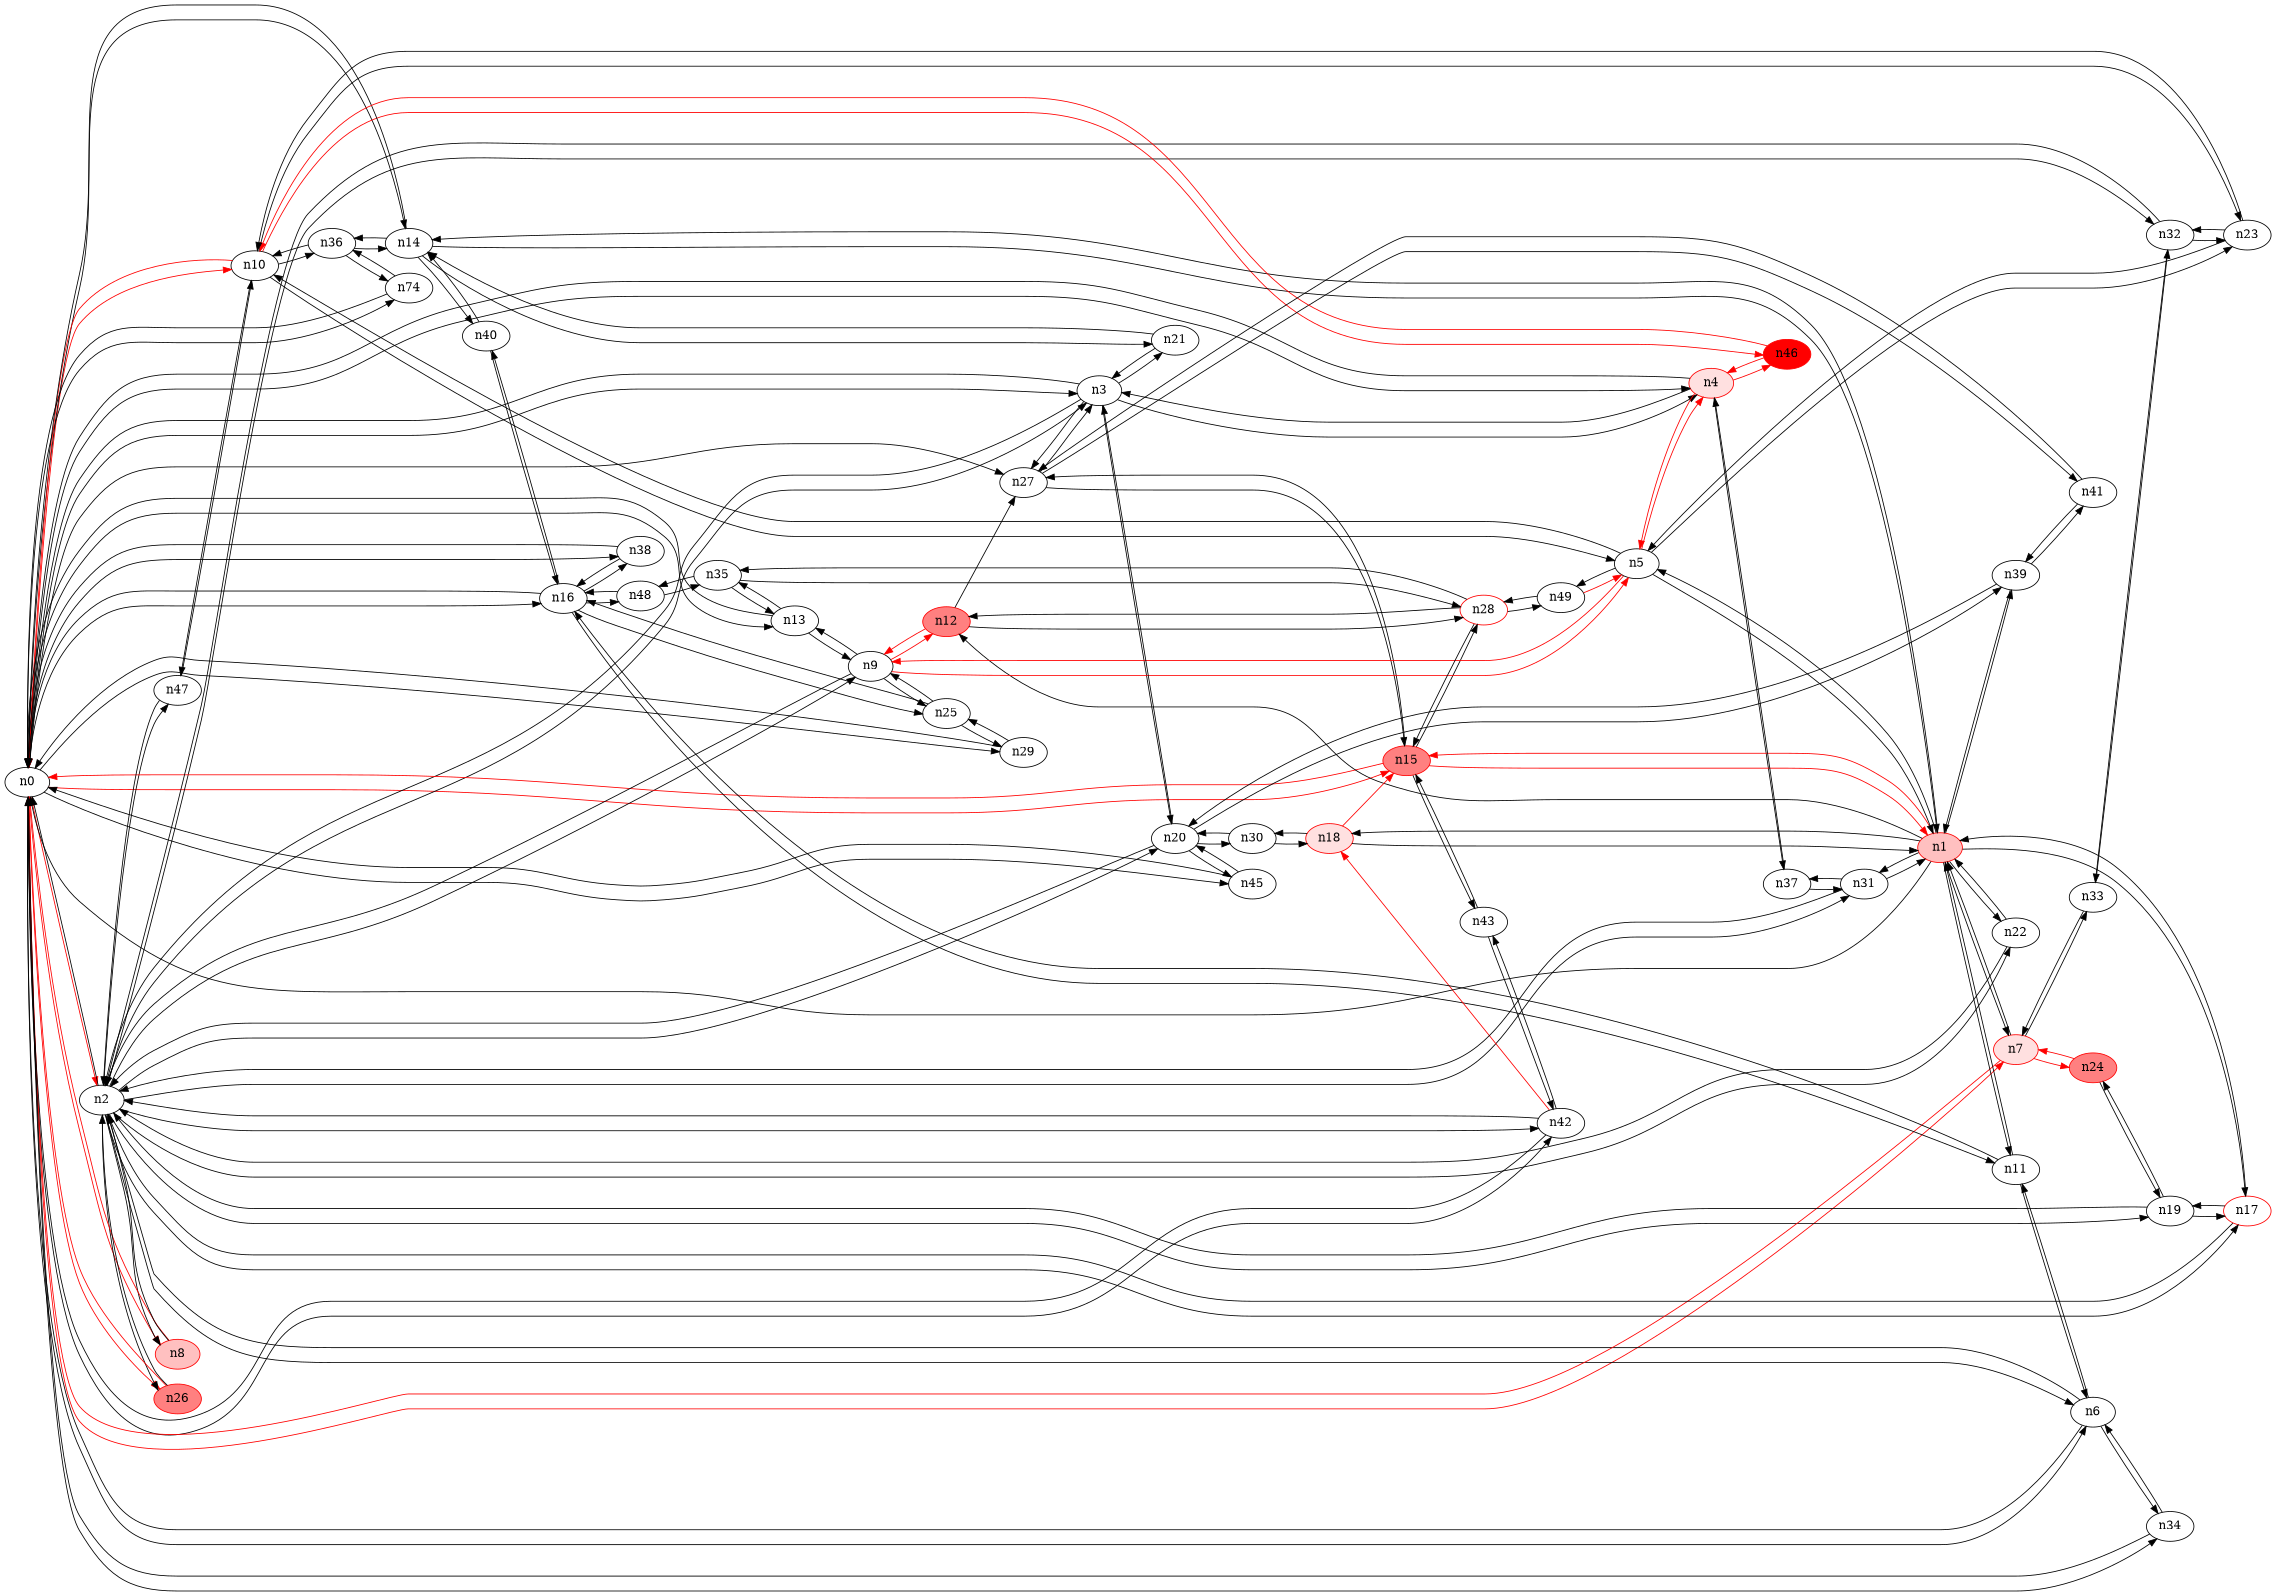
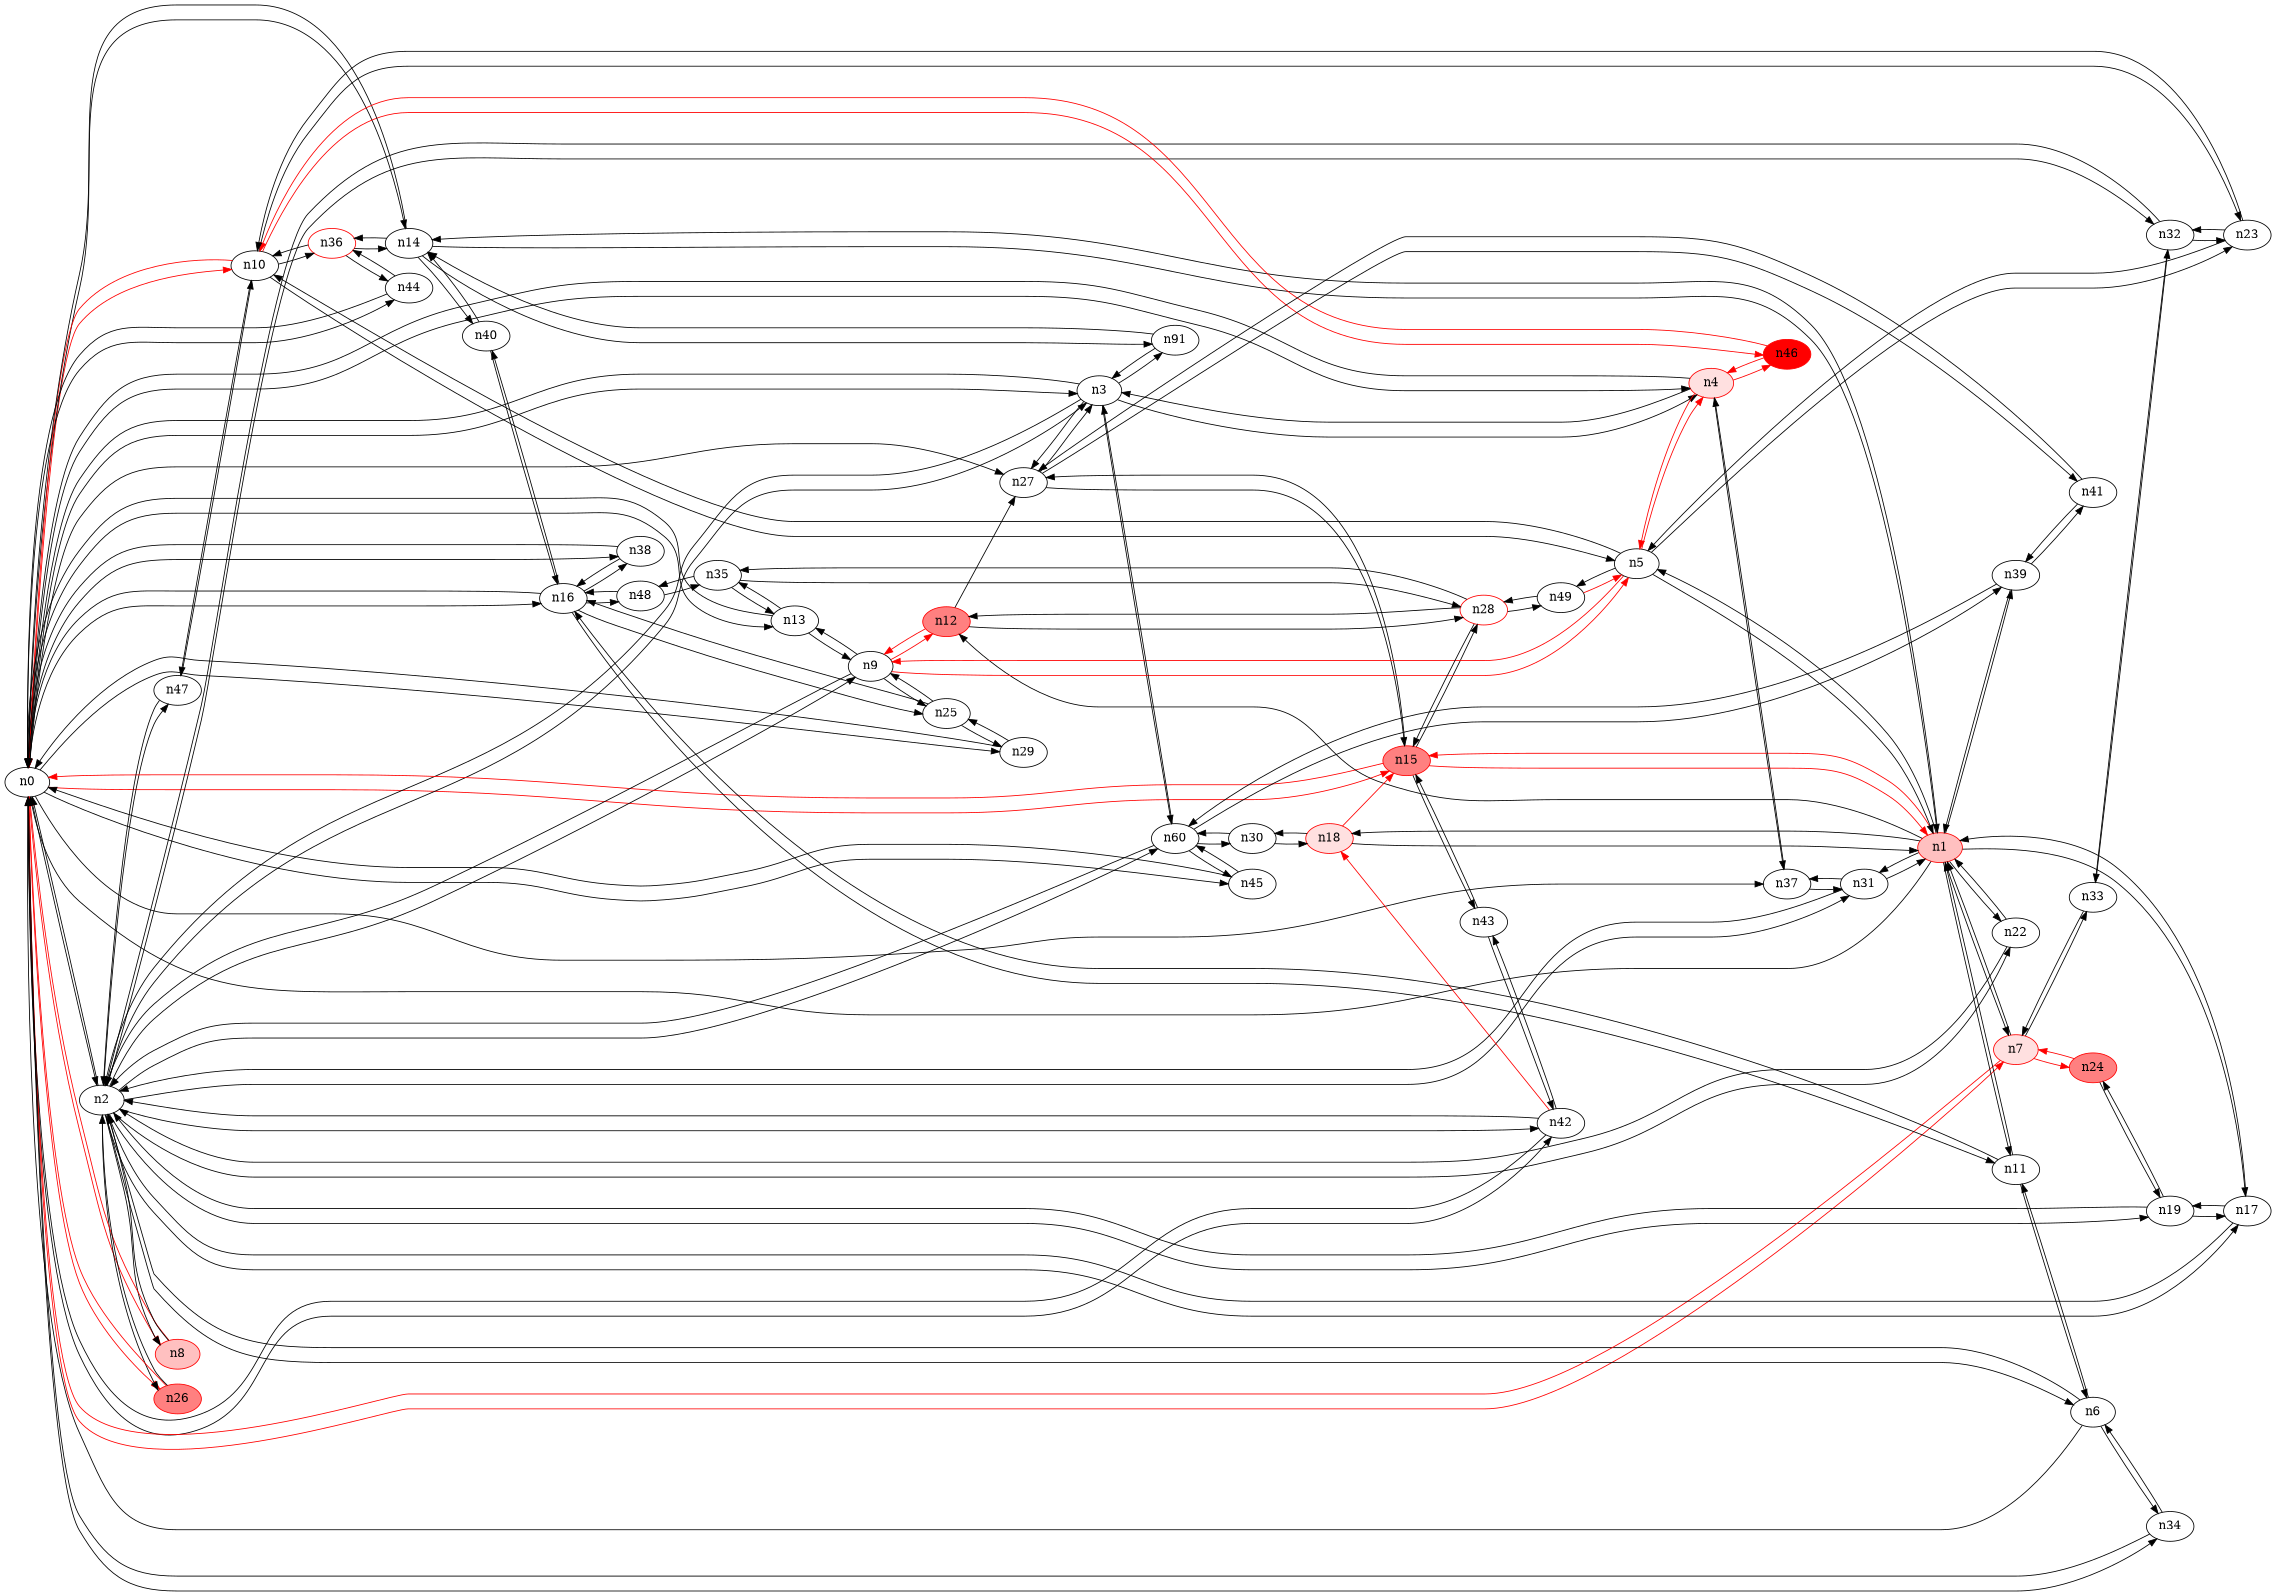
node "n36": color black -> #ff0000
node "n74": label "n74" -> "n44"
node "n21": label "n21" -> "n91"
node "n20": label "n20" -> "n60"
edge "n0" -> "n2": color #ff0000 -> black
node "n17": color #ff0000 -> black
edge "n0" -> "n6": now "n0" -> "n37"
